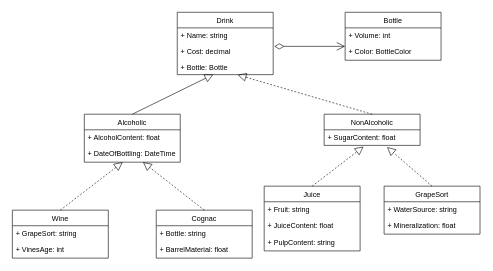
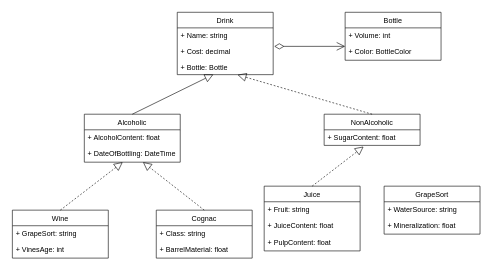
edge "GrapeSort" -> "+ SugarContent: float": removed
node "+ Bottle: string": label "+ Bottle: string" -> "+ Class: string"
node "+ PulpContent: string": label "+ PulpContent: string" -> "+ PulpContent: float"
